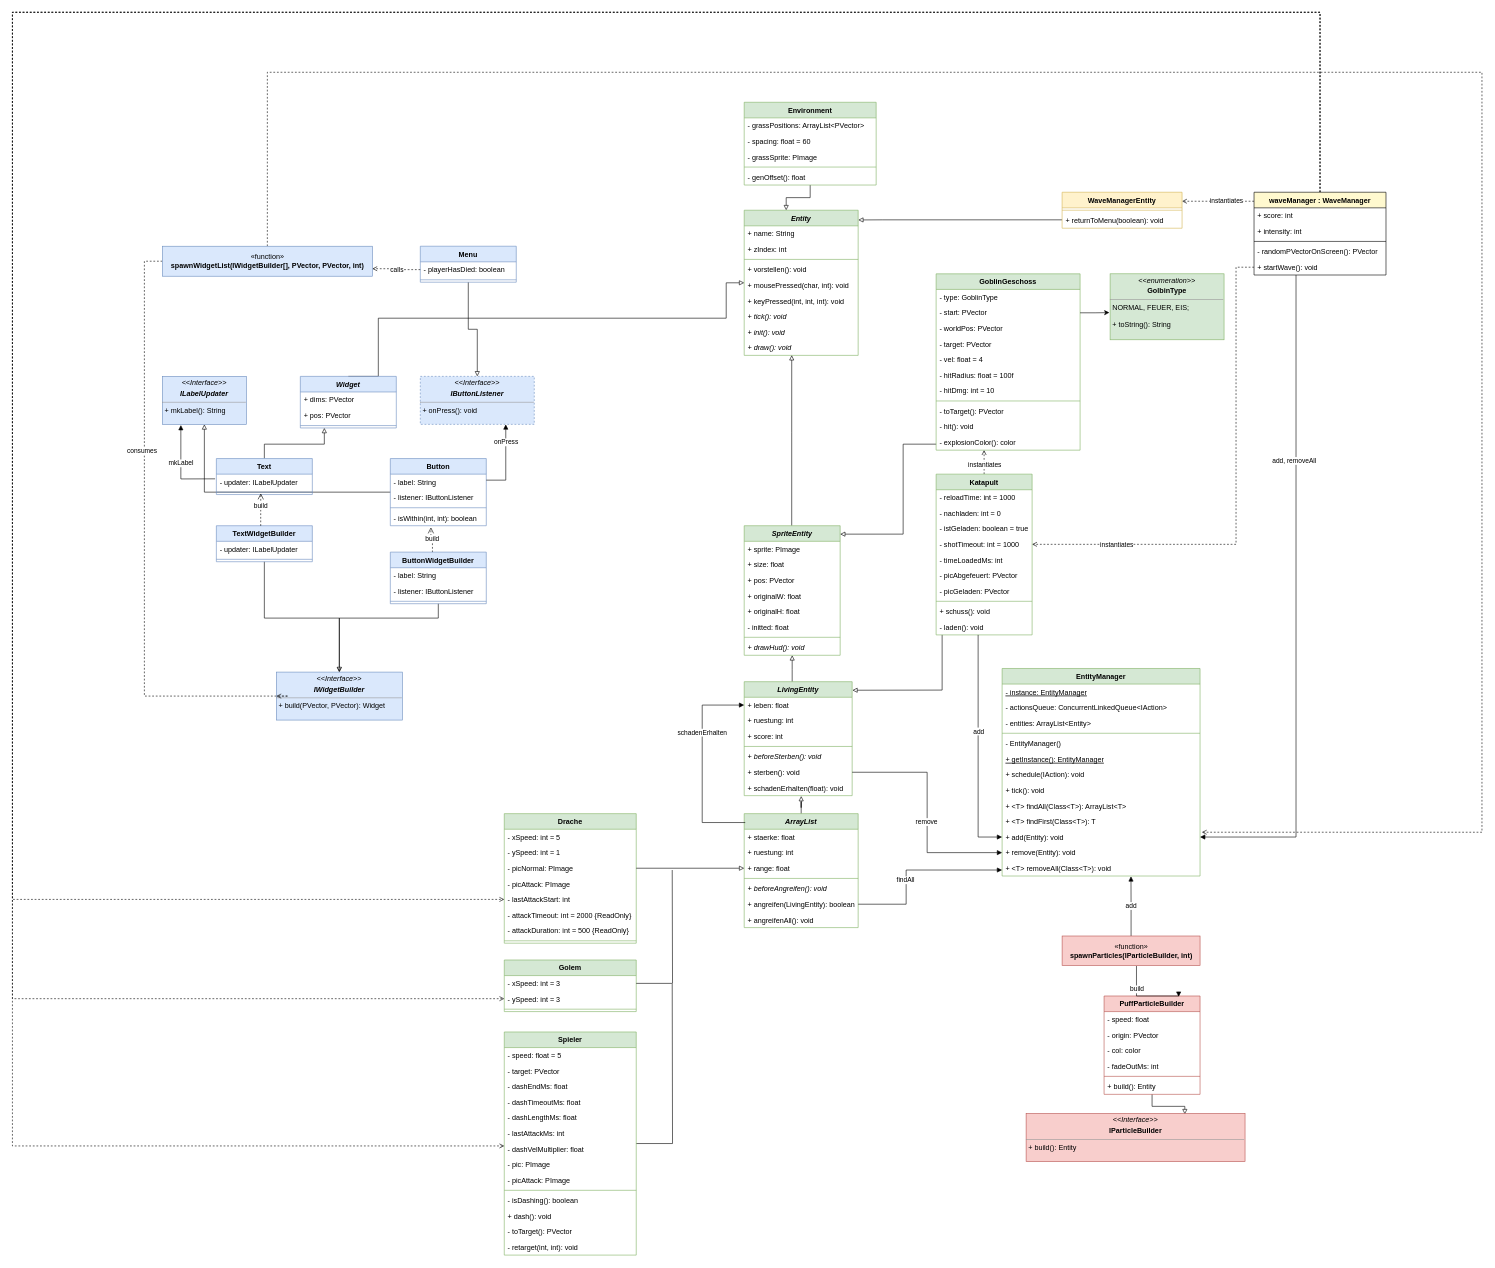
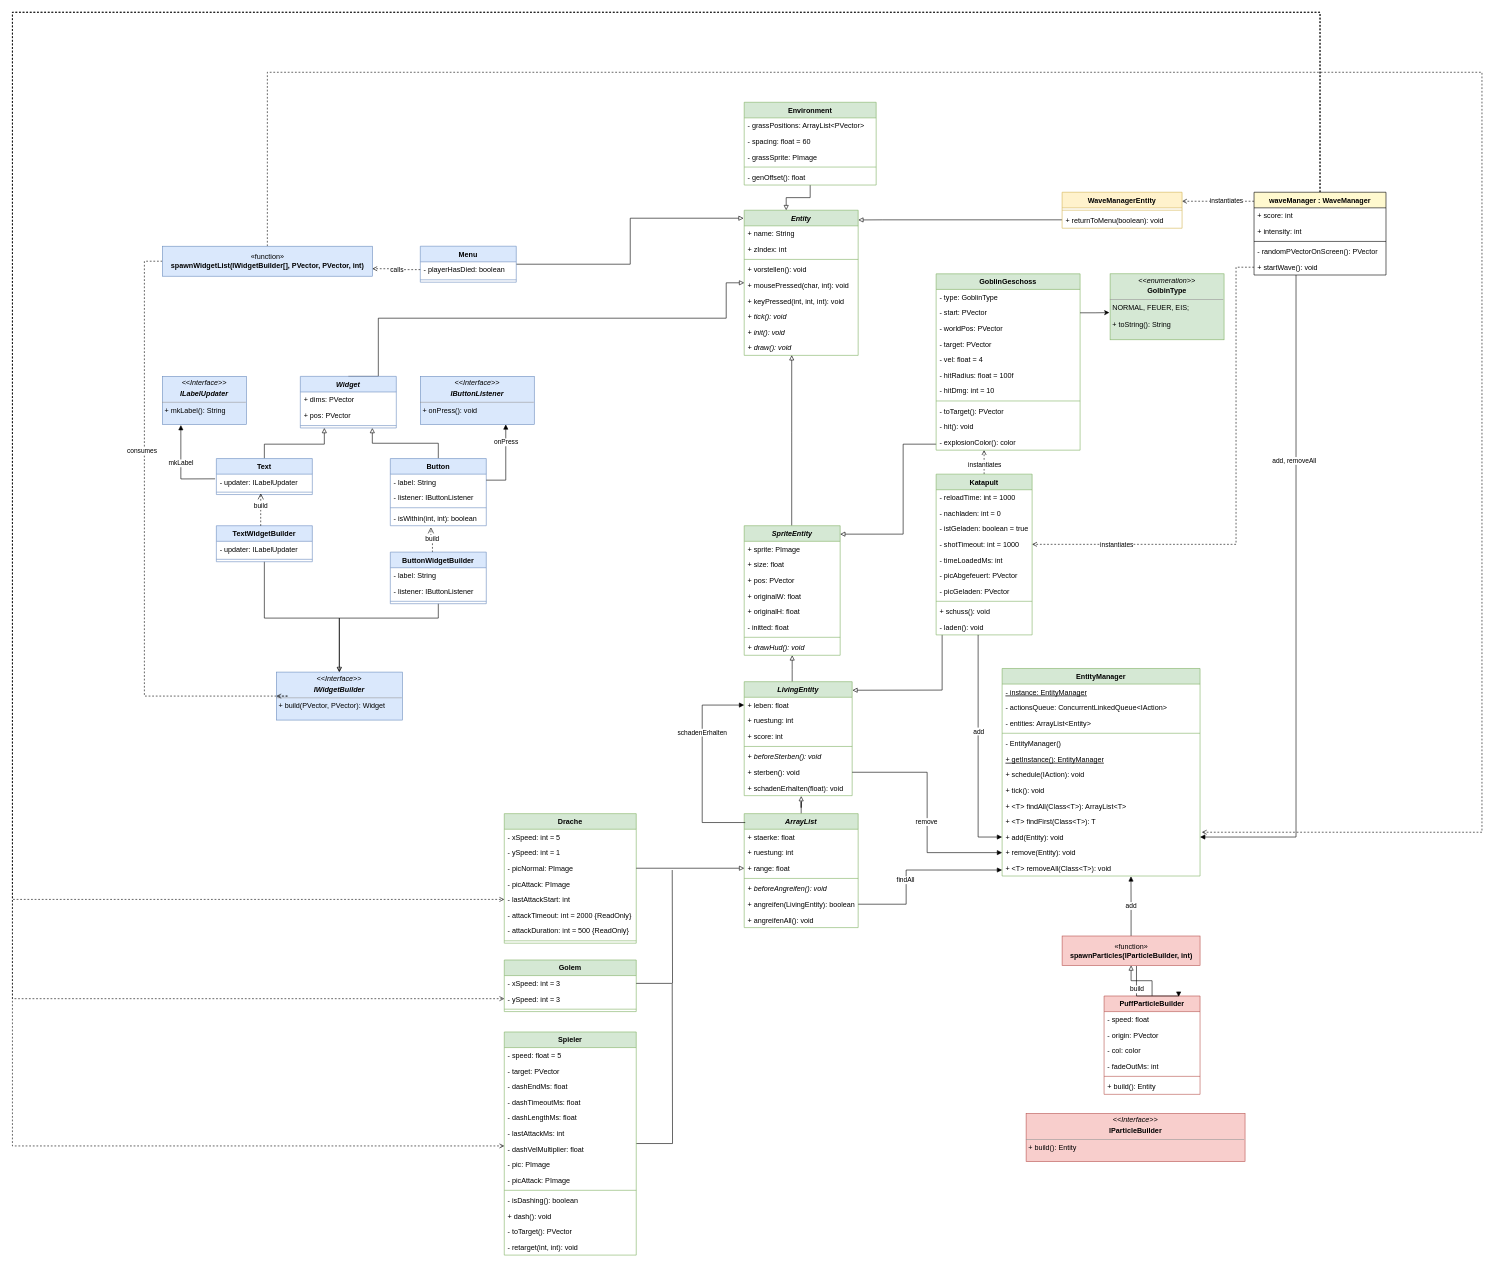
edge "Menu" -> "<<Interface>> IButtonListener + onPress(): void": now "Menu" -> "Entity"
node "<<Interface>> IButtonListener + onPress(): void": style dashed -> solid
edge "Button" -> "<<Interface>> ILabelUpdater + mkLabel(): String": now "Button" -> "Widget"
edge "PuffParticleBuilder" -> "<<Interface>> IParticleBuilder + build(): Entity": now "PuffParticleBuilder" -> "«function» spawnParticles(IParticleBuilder, int)"
